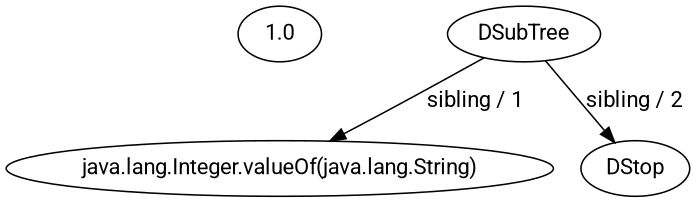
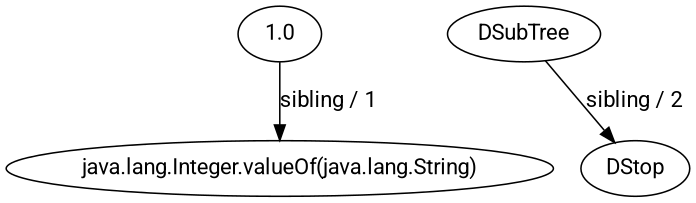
edge "DSubTree" -> "java.lang.Integer.valueOf(java.lang.String)": now "1.0" -> "java.lang.Integer.valueOf(java.lang.String)"
